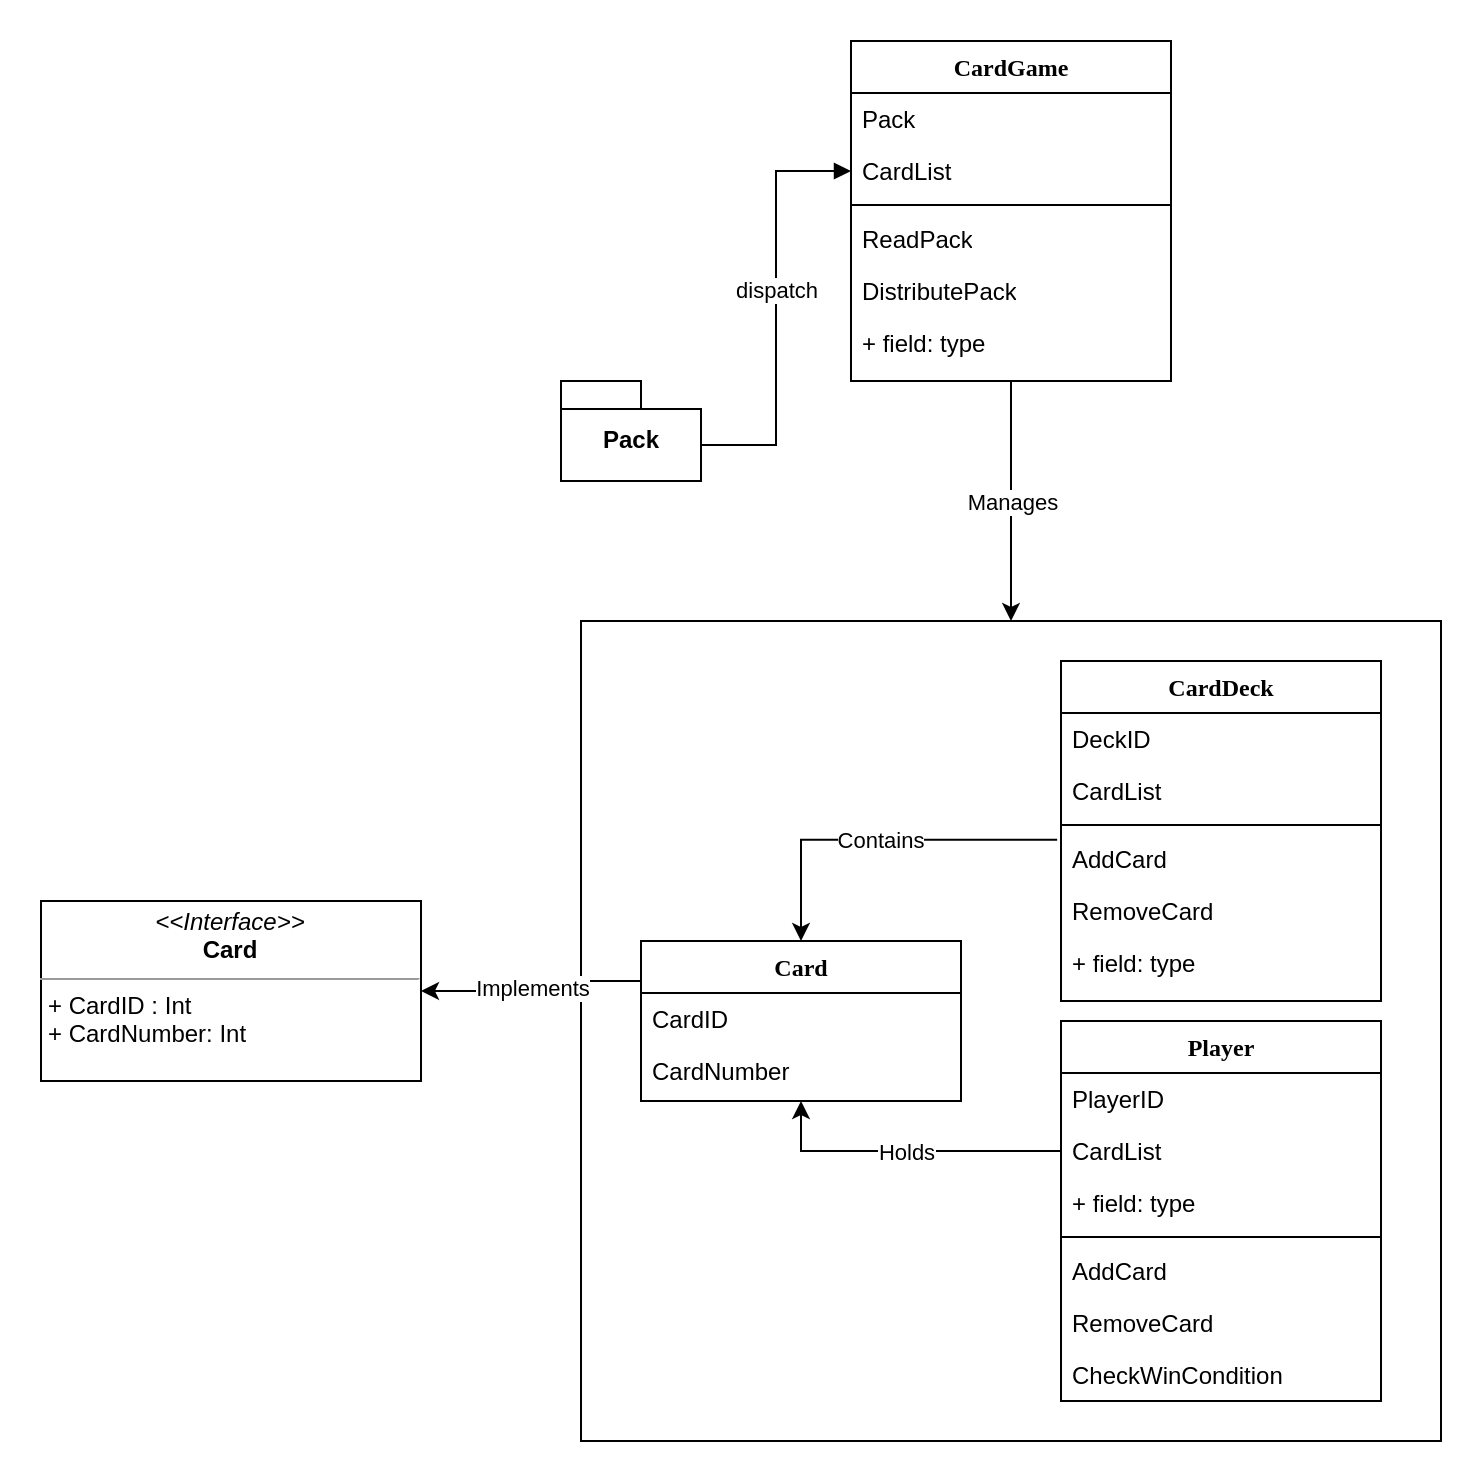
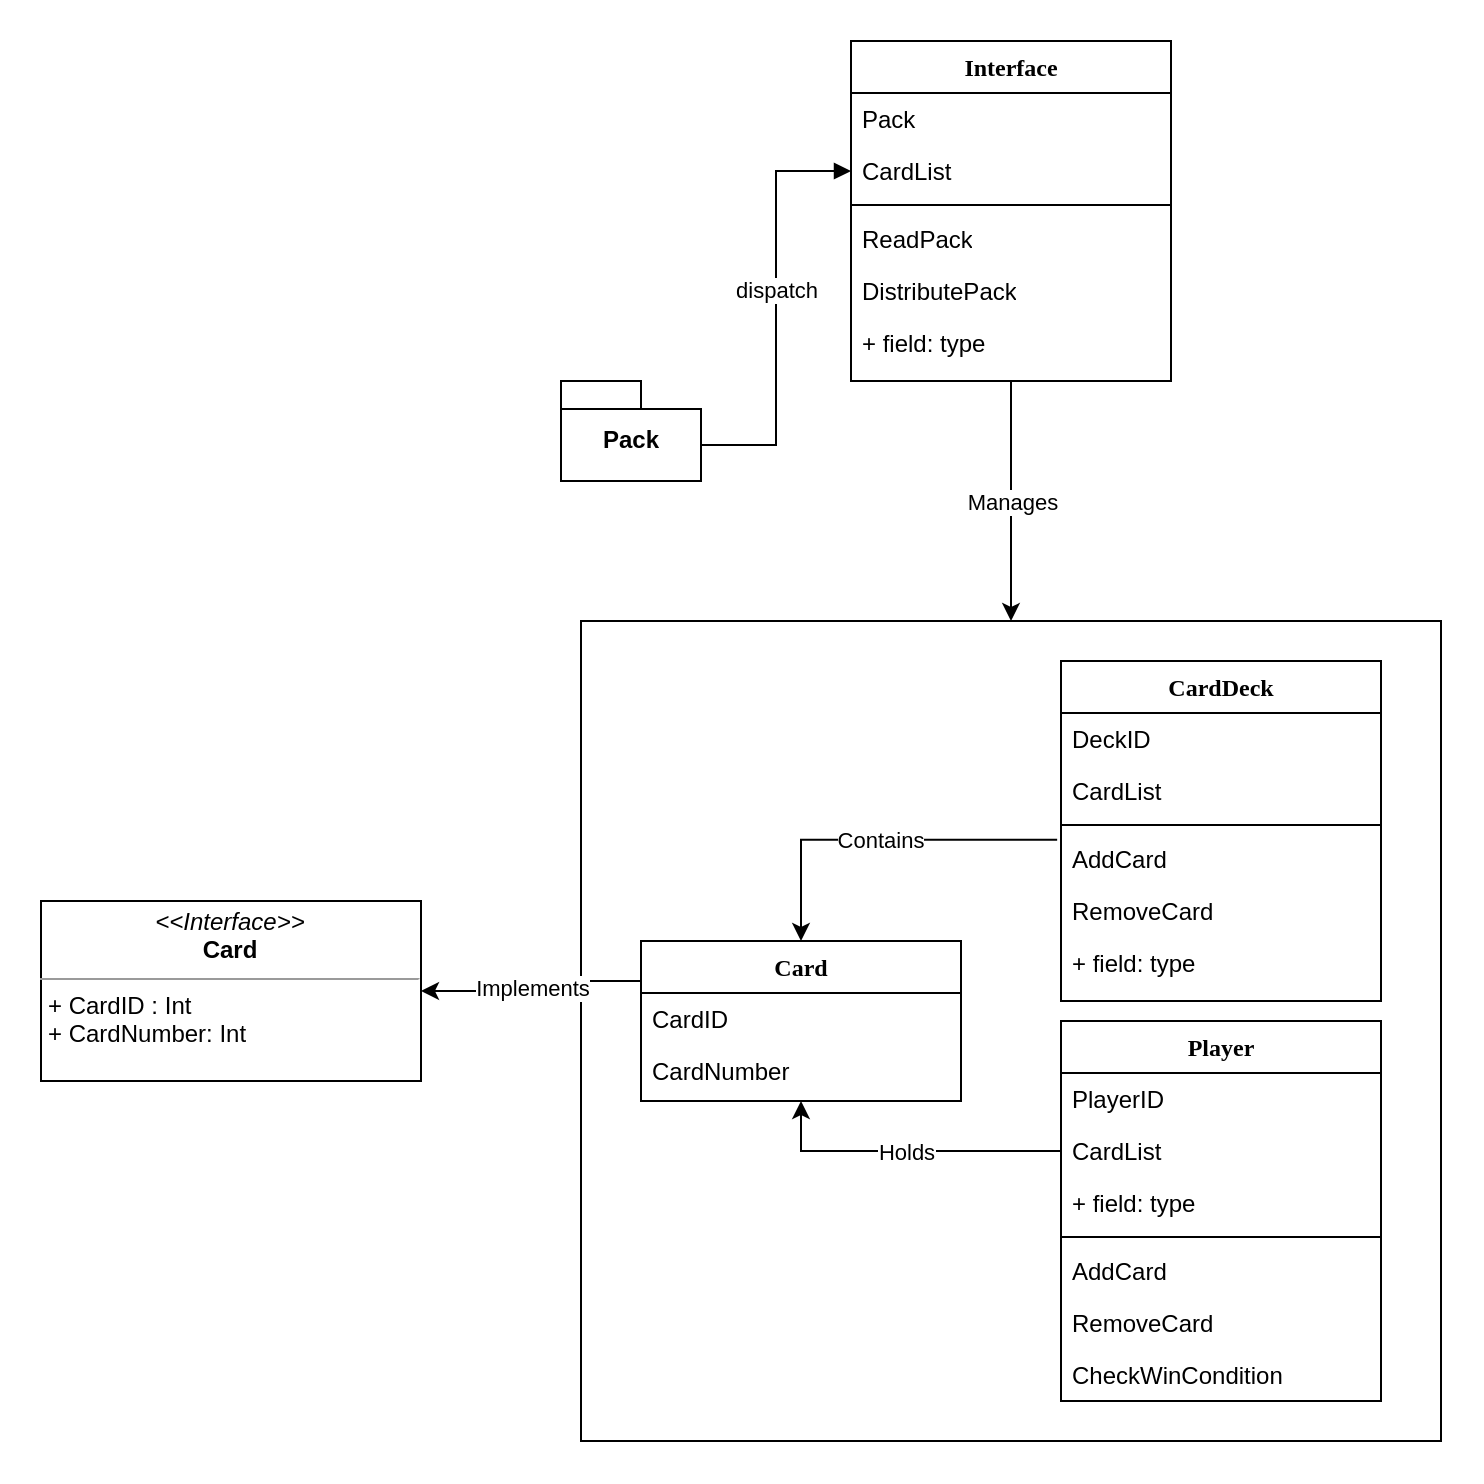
node "CardGame": label "CardGame" -> "Interface"
